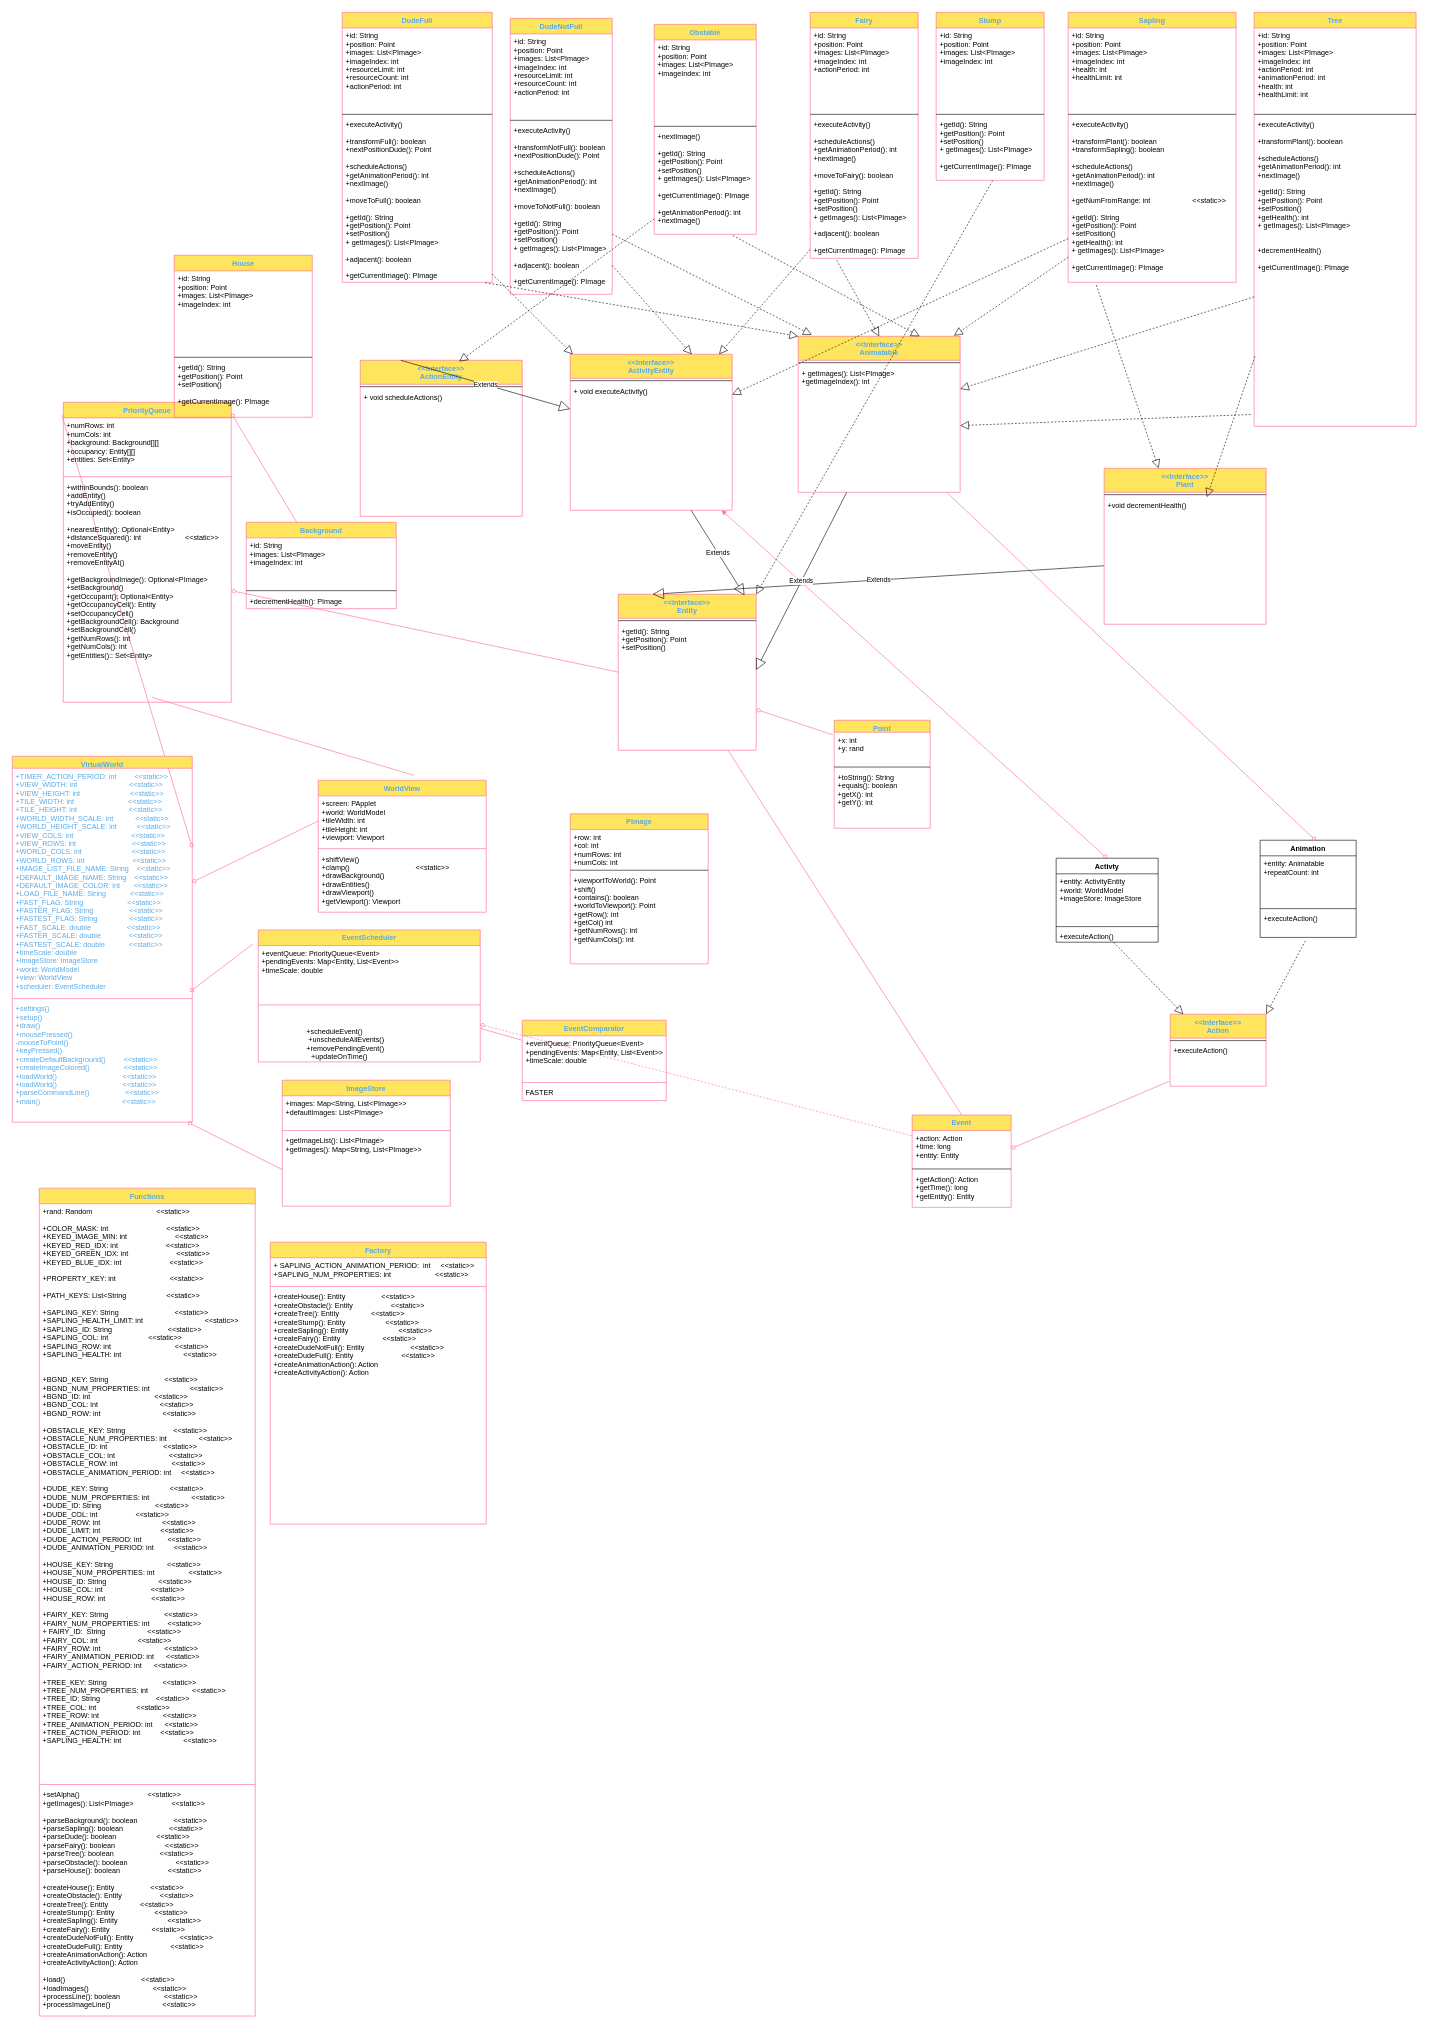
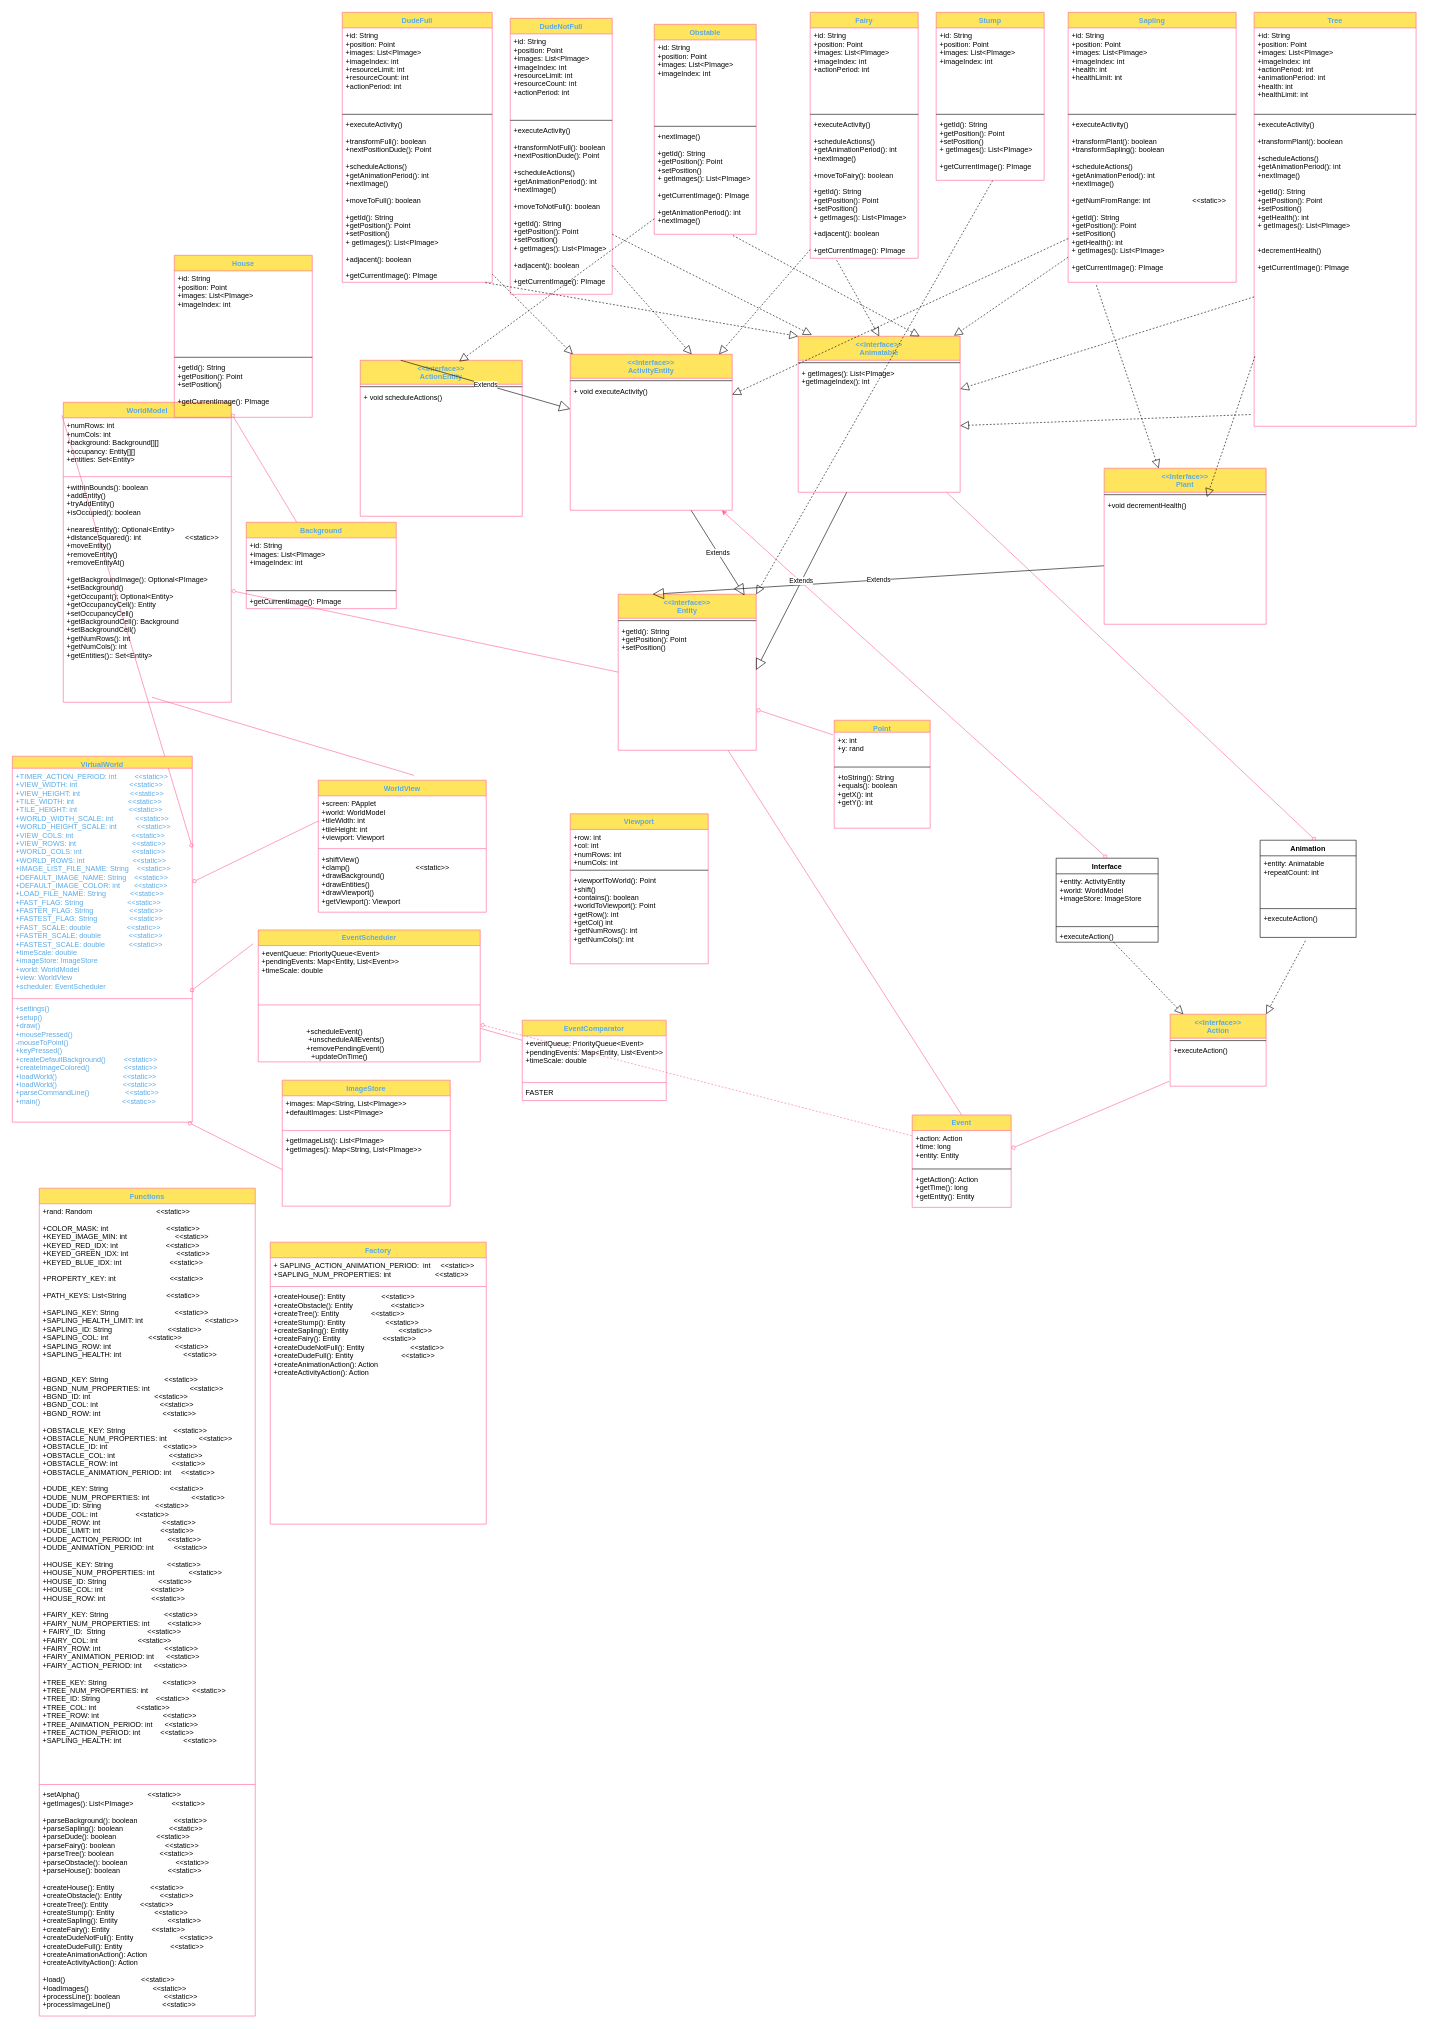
node "PriorityQueue": label "PriorityQueue" -> "WorldModel"
node "+decrementHealth(): PImage": label "+decrementHealth(): PImage" -> "+getCurrentImage(): PImage"
node "PImage": label "PImage" -> "Viewport"
node "Activty": label "Activty" -> "Interface"
